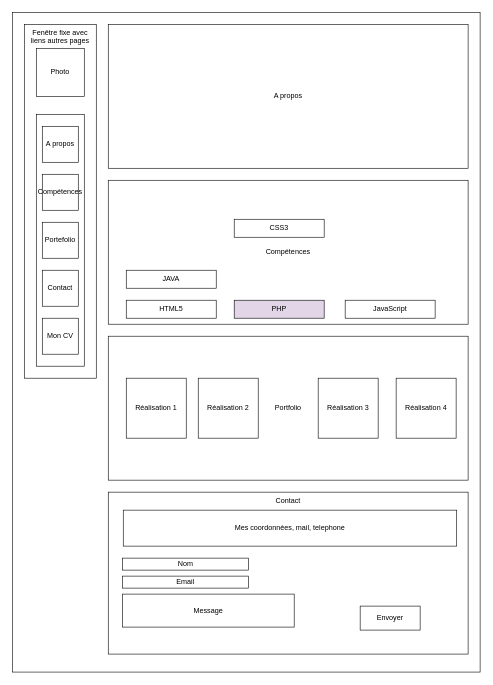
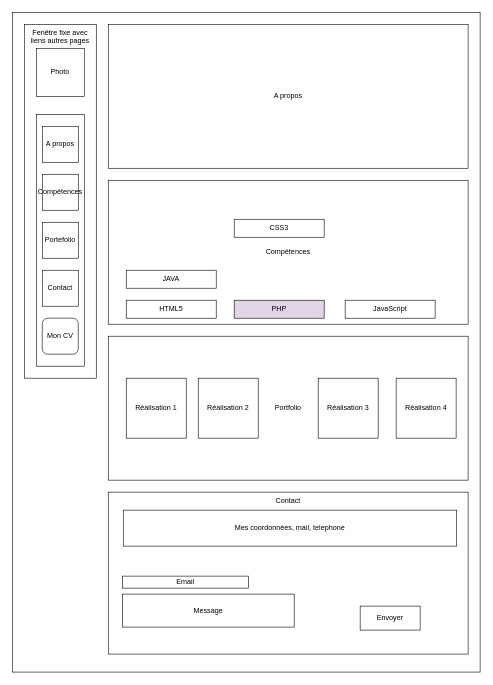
node "Mon CV": shape rectangle -> rounded rectangle
node "Nom": removed
